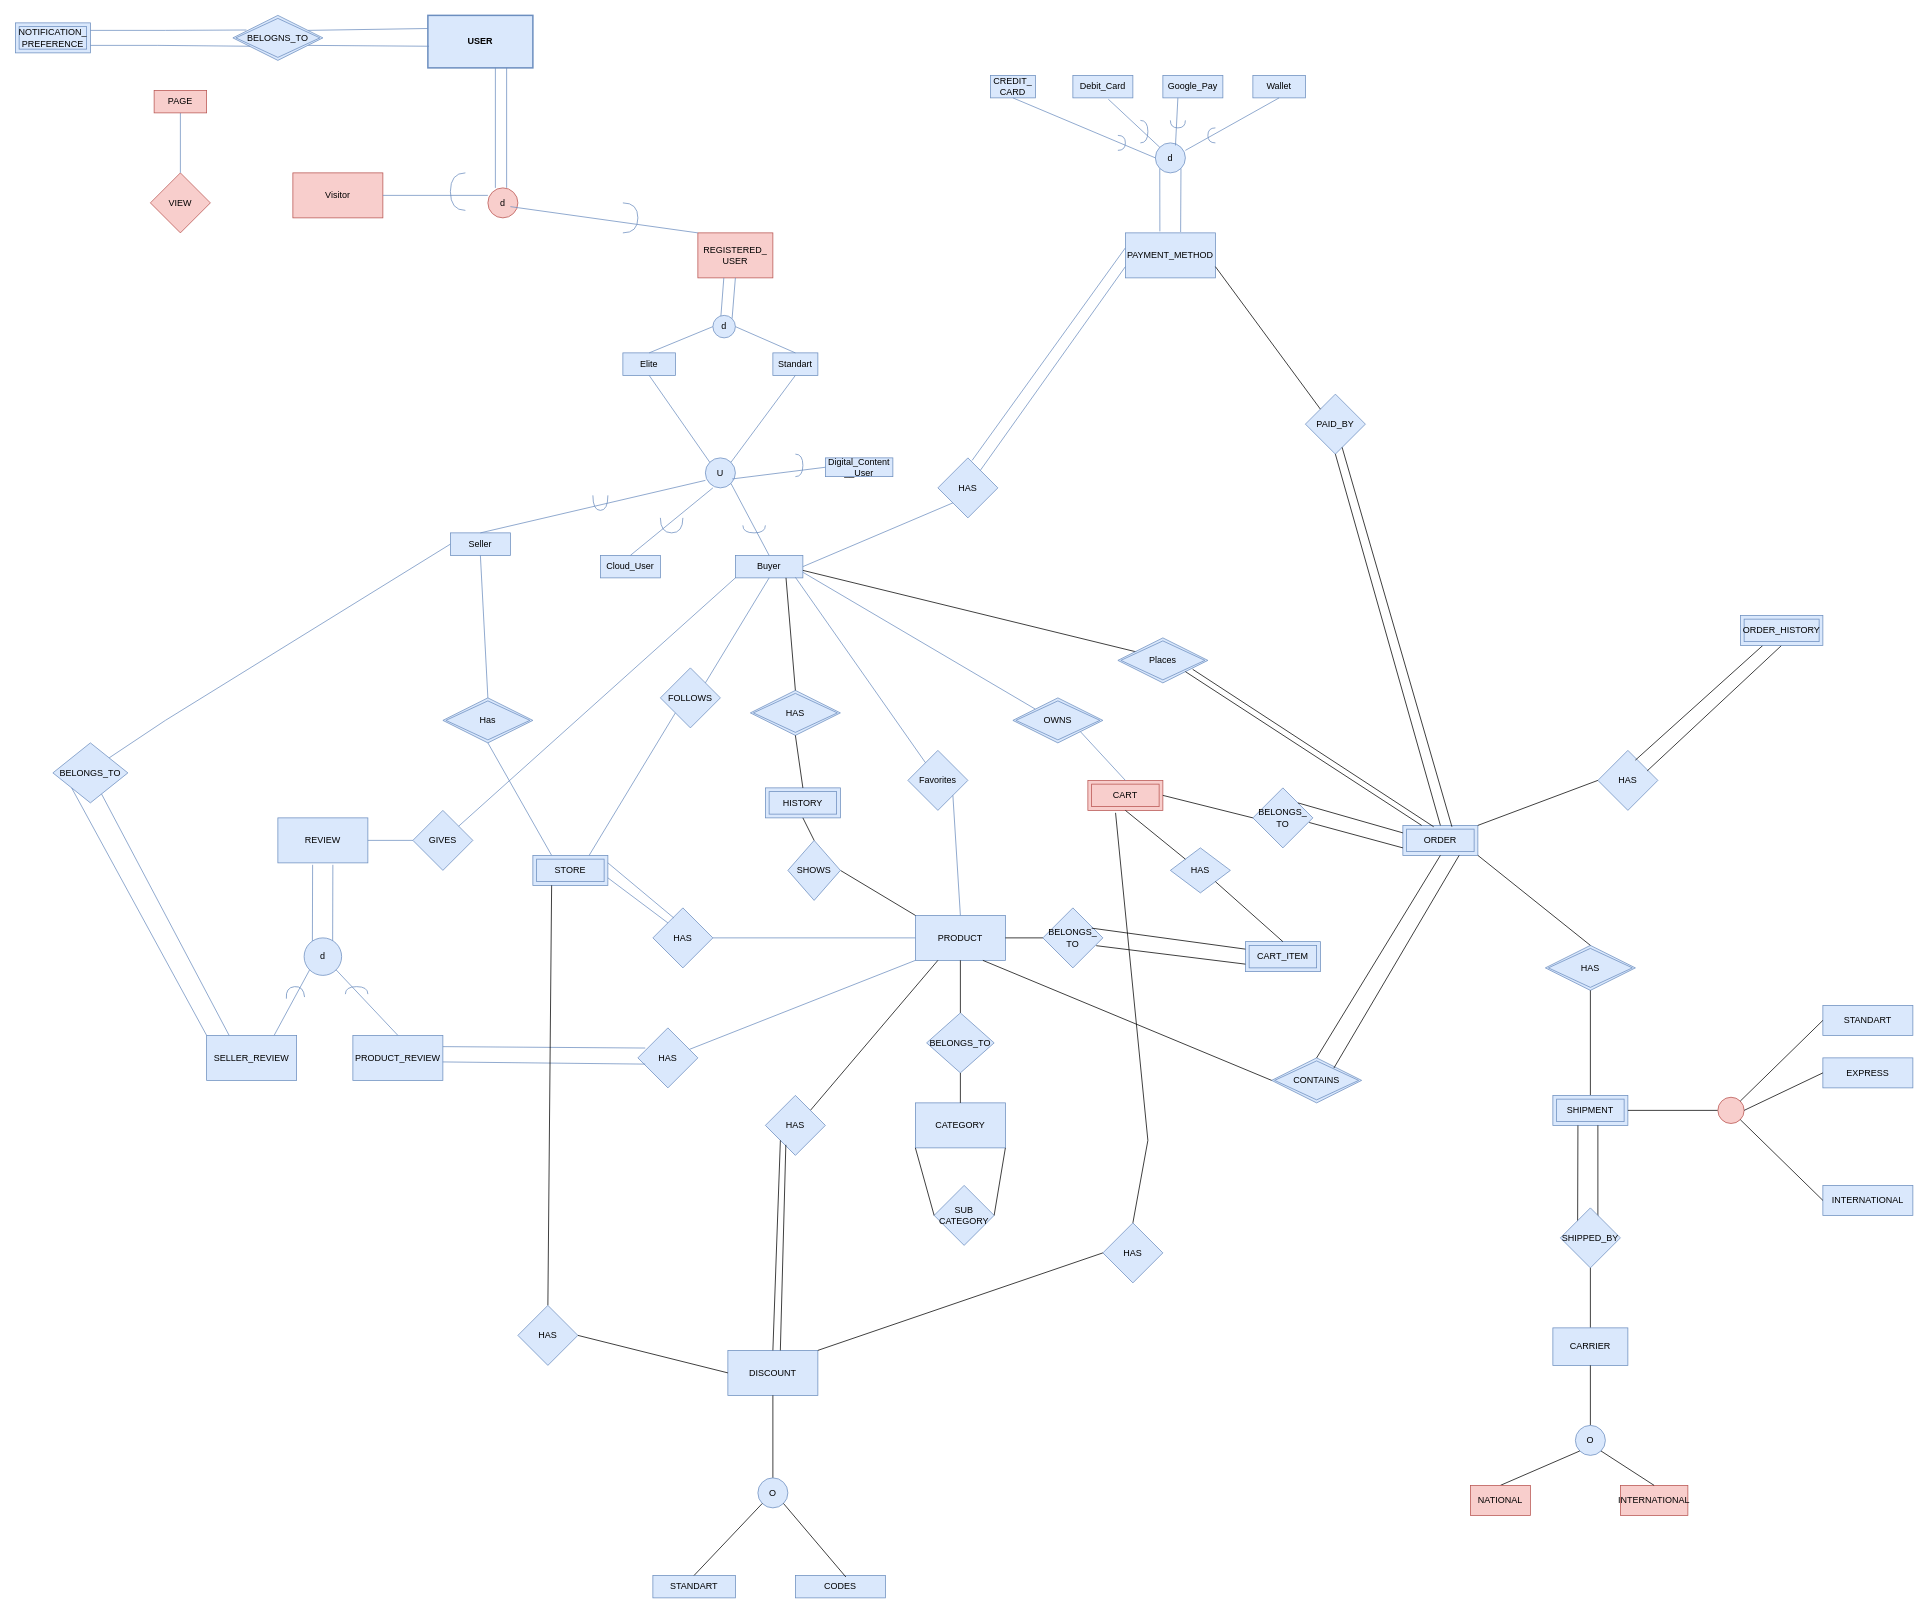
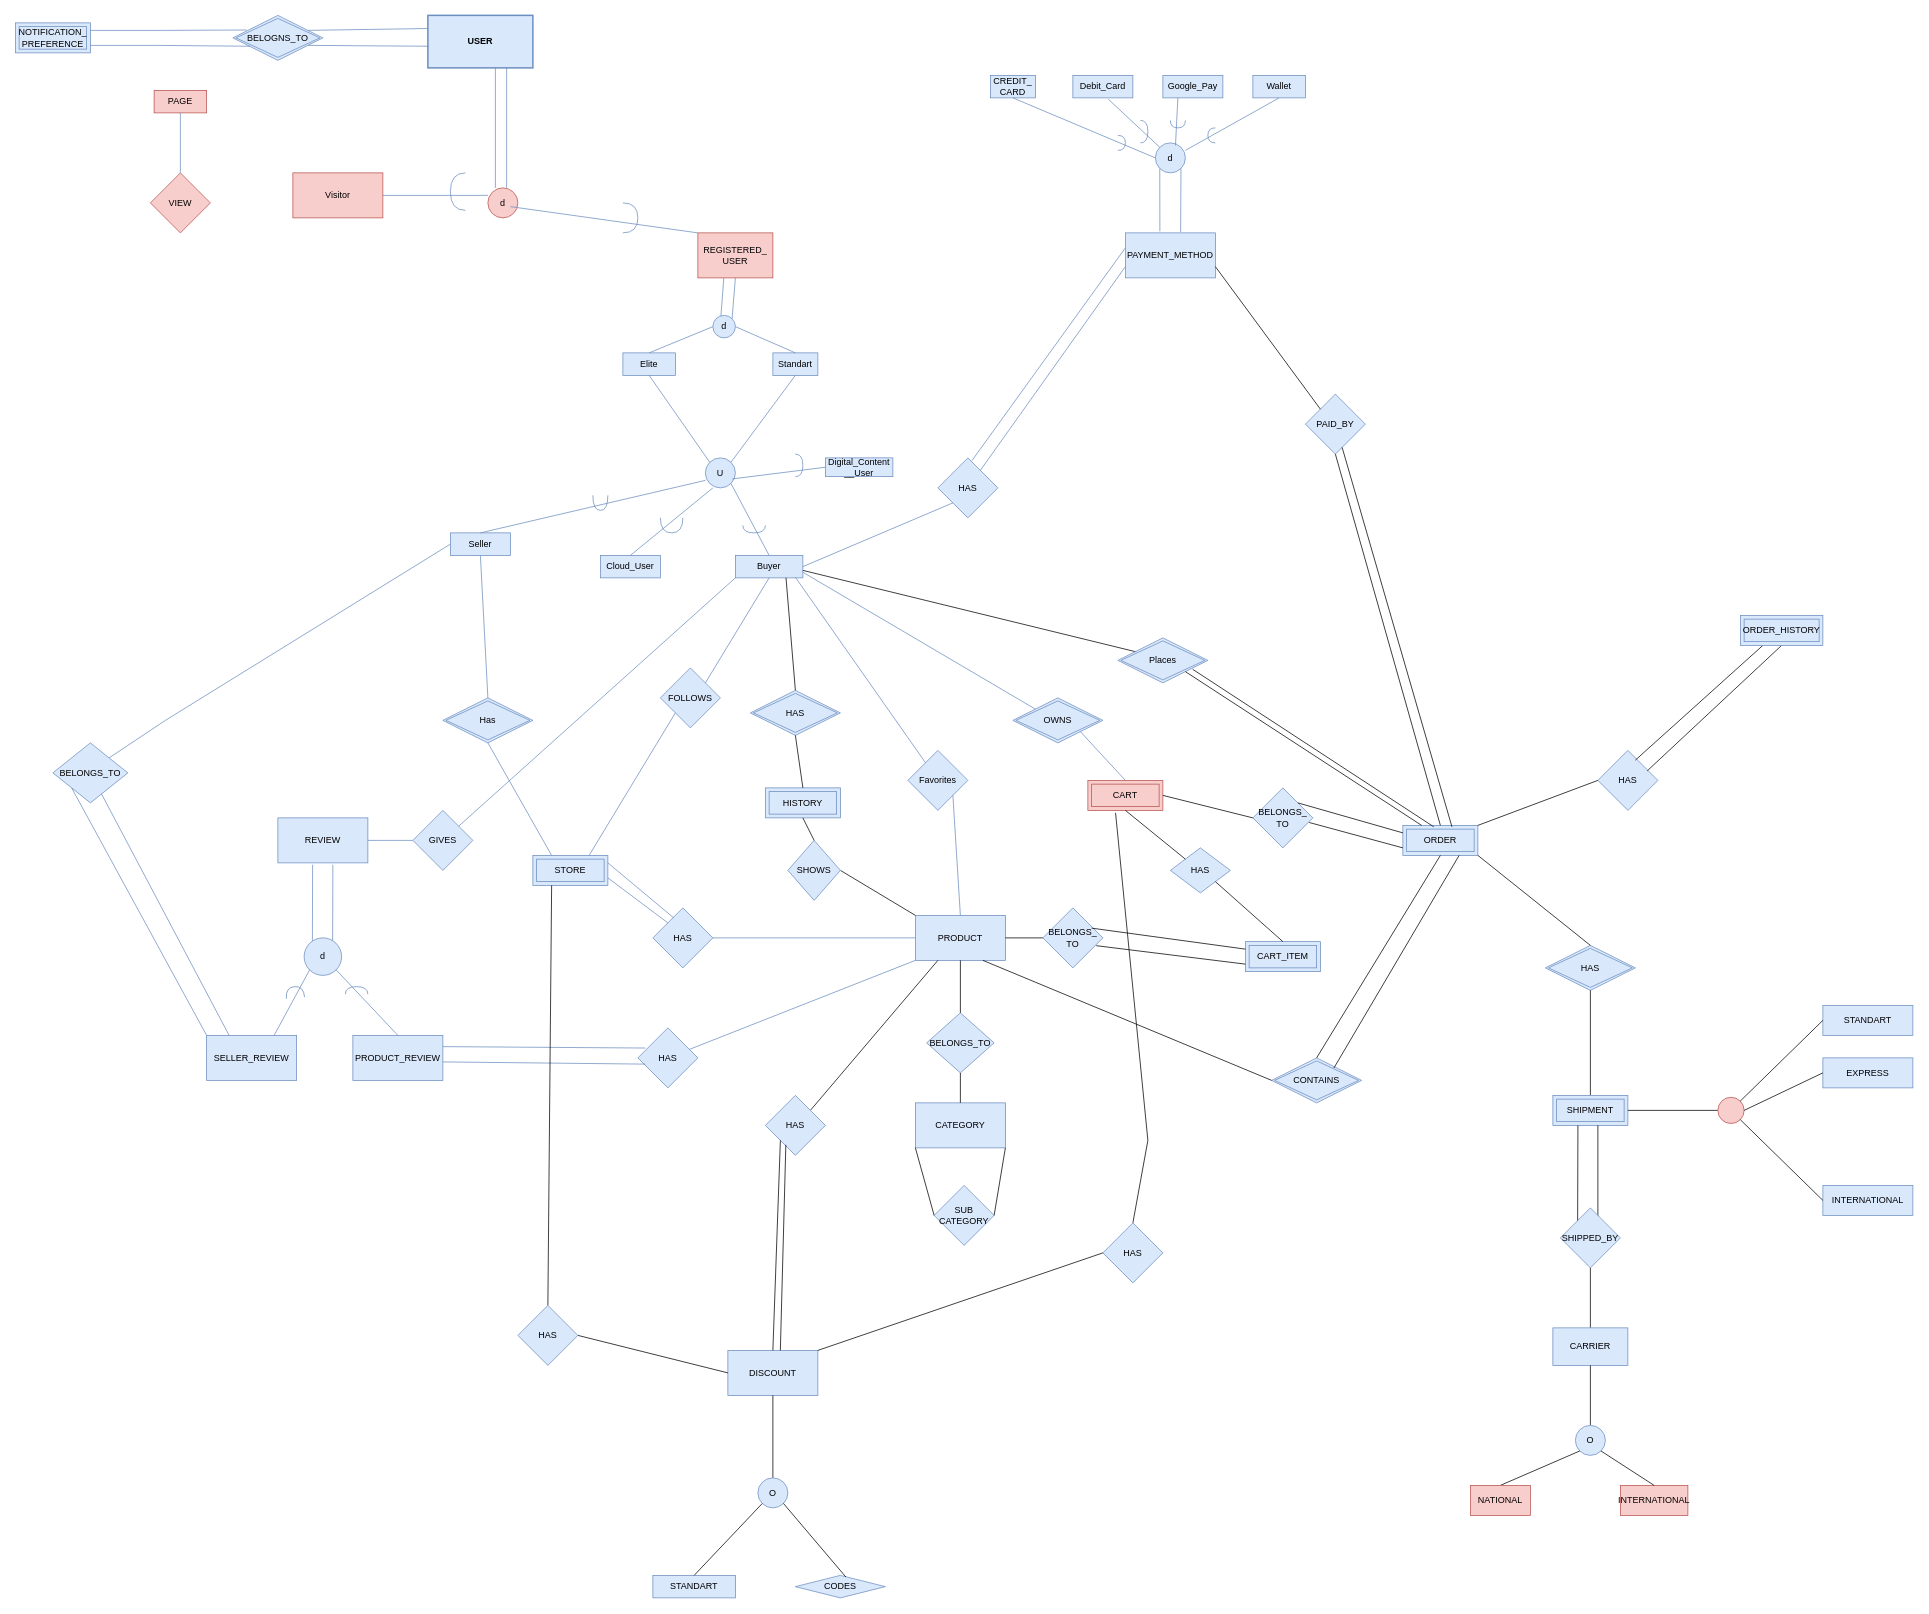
node "CODES": shape rectangle -> diamond
